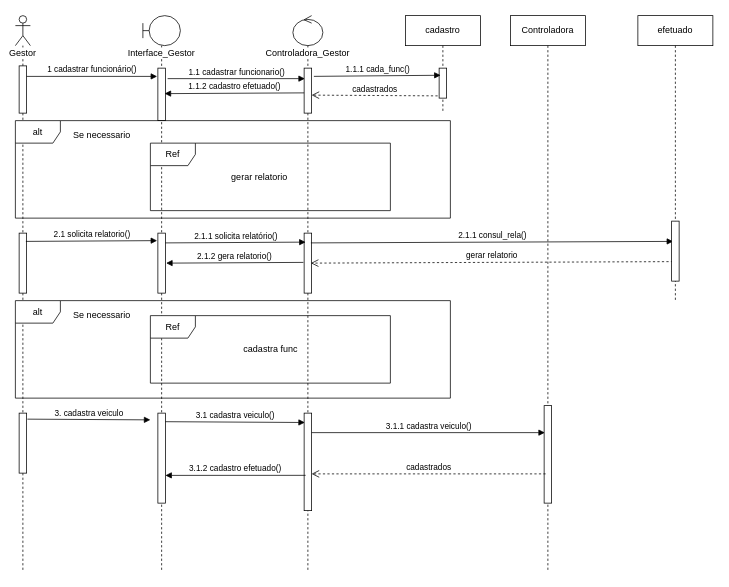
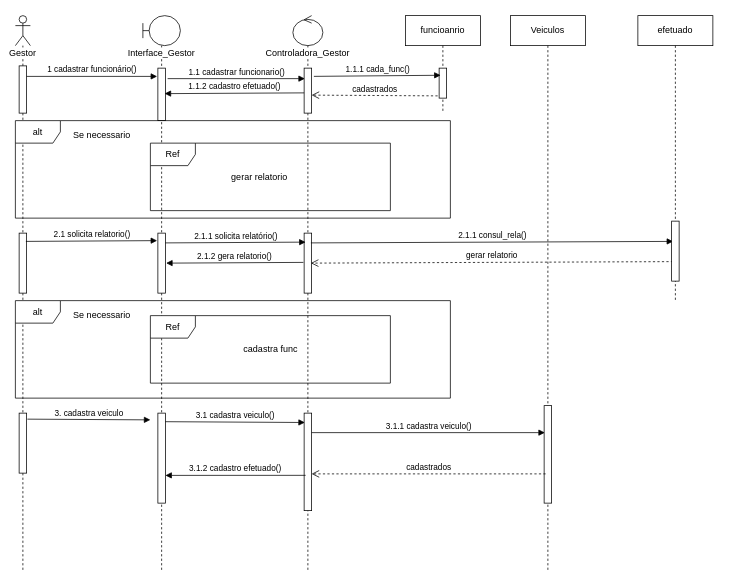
node "cadastro": label "cadastro" -> "funcioanrio"
node "Controladora": label "Controladora" -> "Veiculos"
